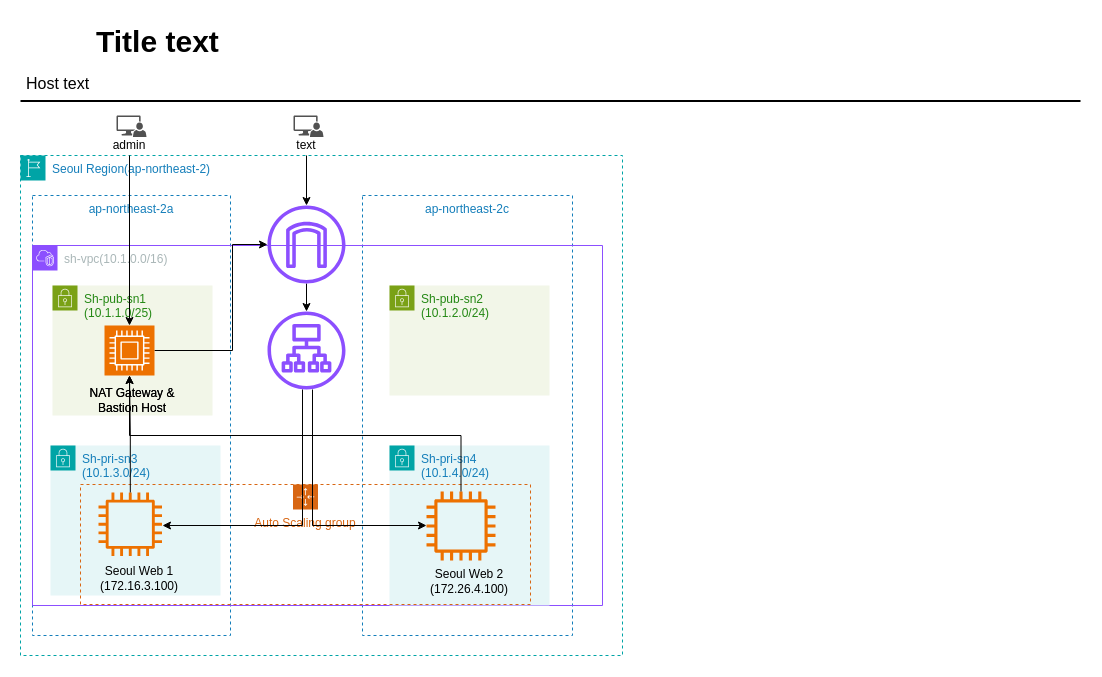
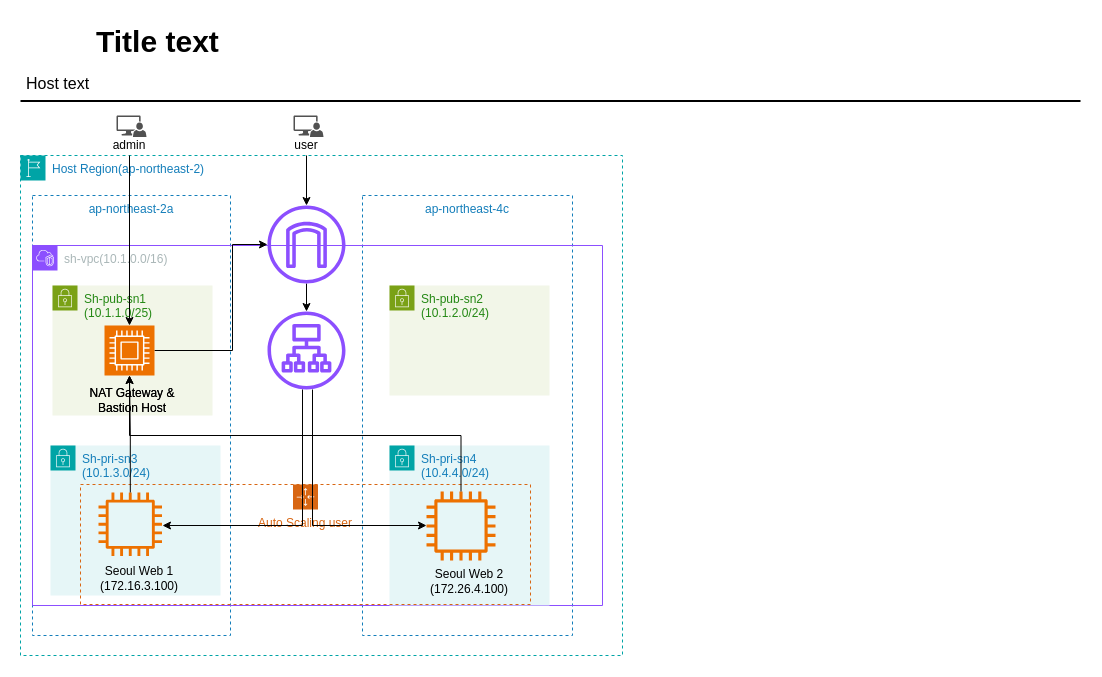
node "text": label "text" -> "user"
node "Seoul Region(ap-northeast-2)": label "Seoul Region(ap-northeast-2)" -> "Host Region(ap-northeast-2)"
node "ap-northeast-2c": label "ap-northeast-2c" -> "ap-northeast-4c"
node "Sh-pri-sn4(10.1.4.0/24)": label "Sh-pri-sn4(10.1.4.0/24)" -> "Sh-pri-sn4(10.4.4.0/24)"
node "Auto Scaling group": label "Auto Scaling group" -> "Auto Scaling user"
